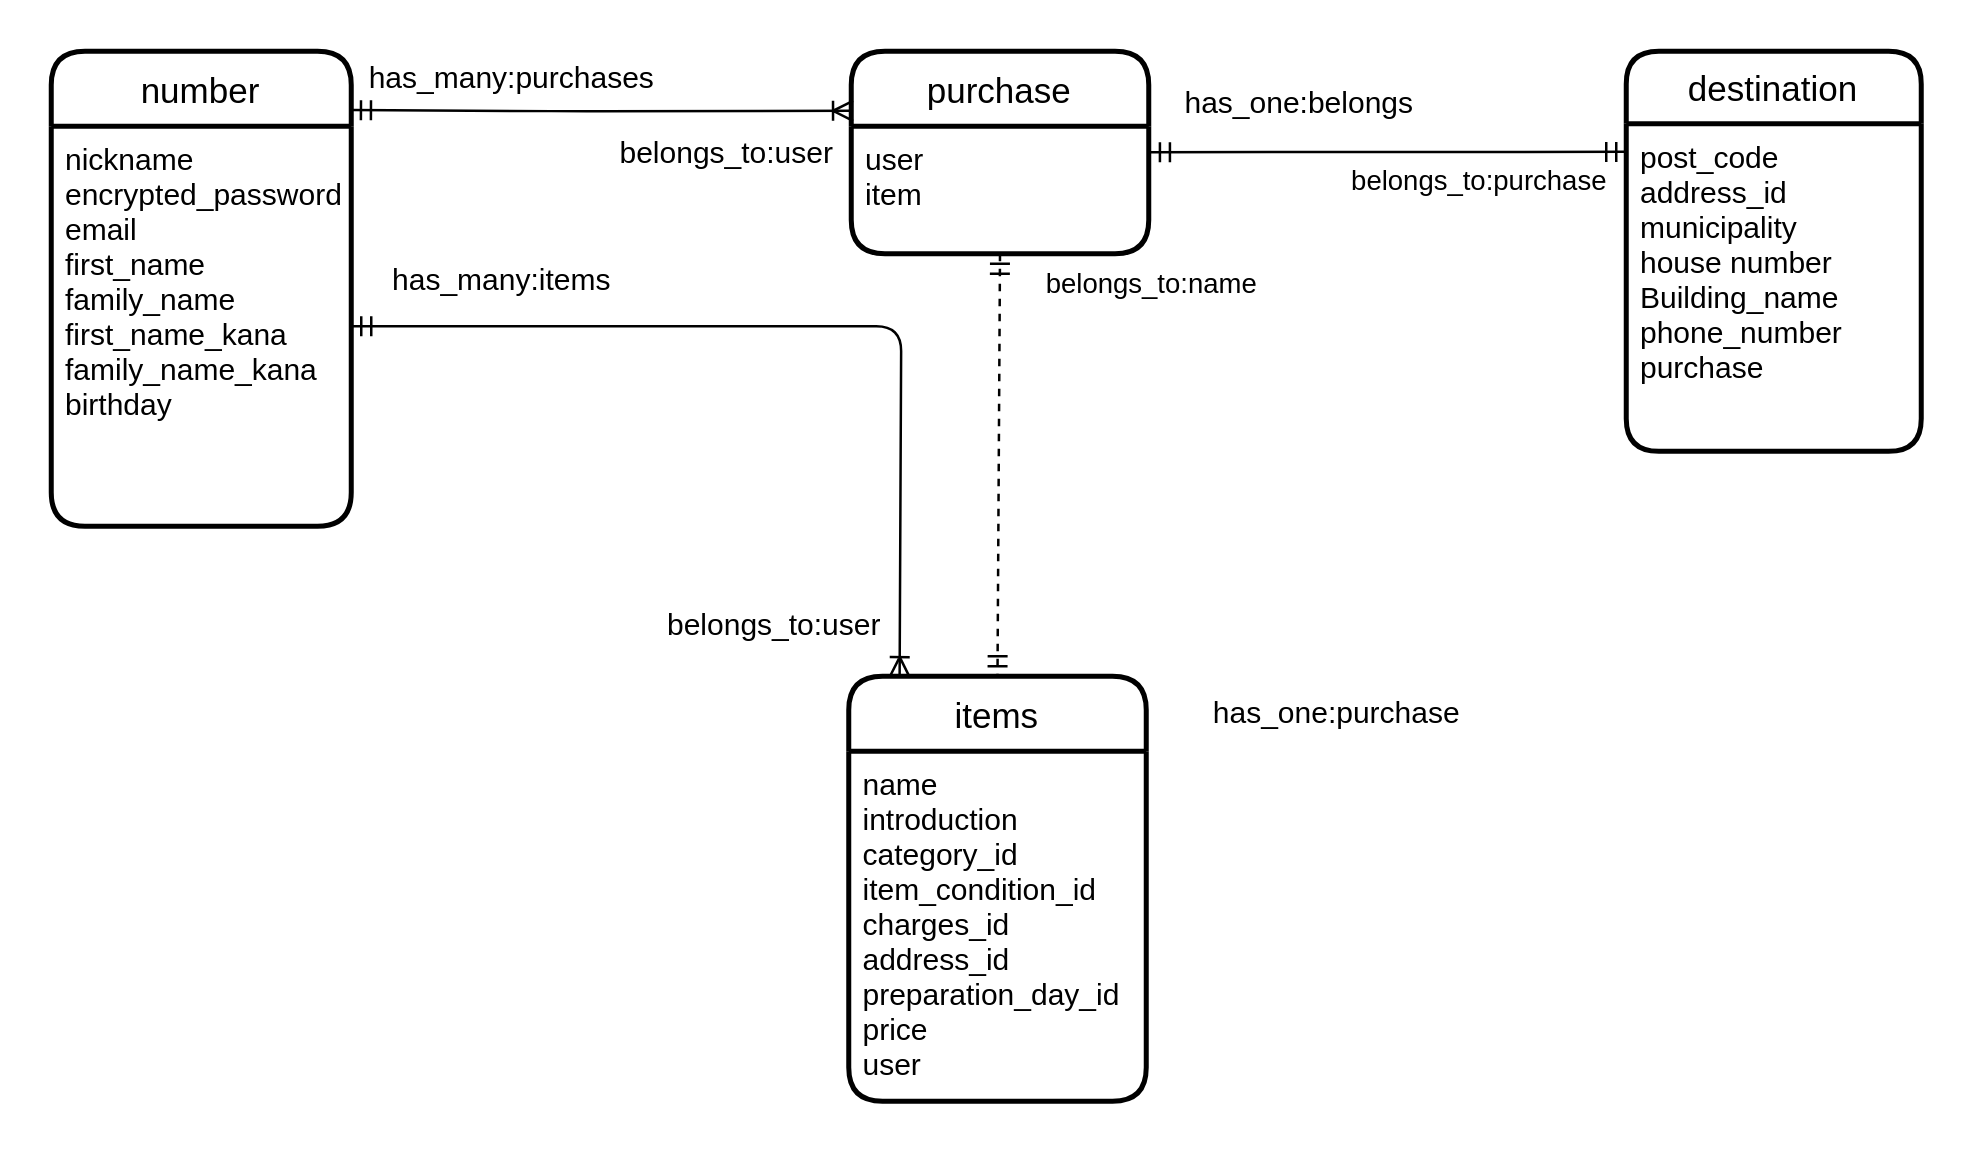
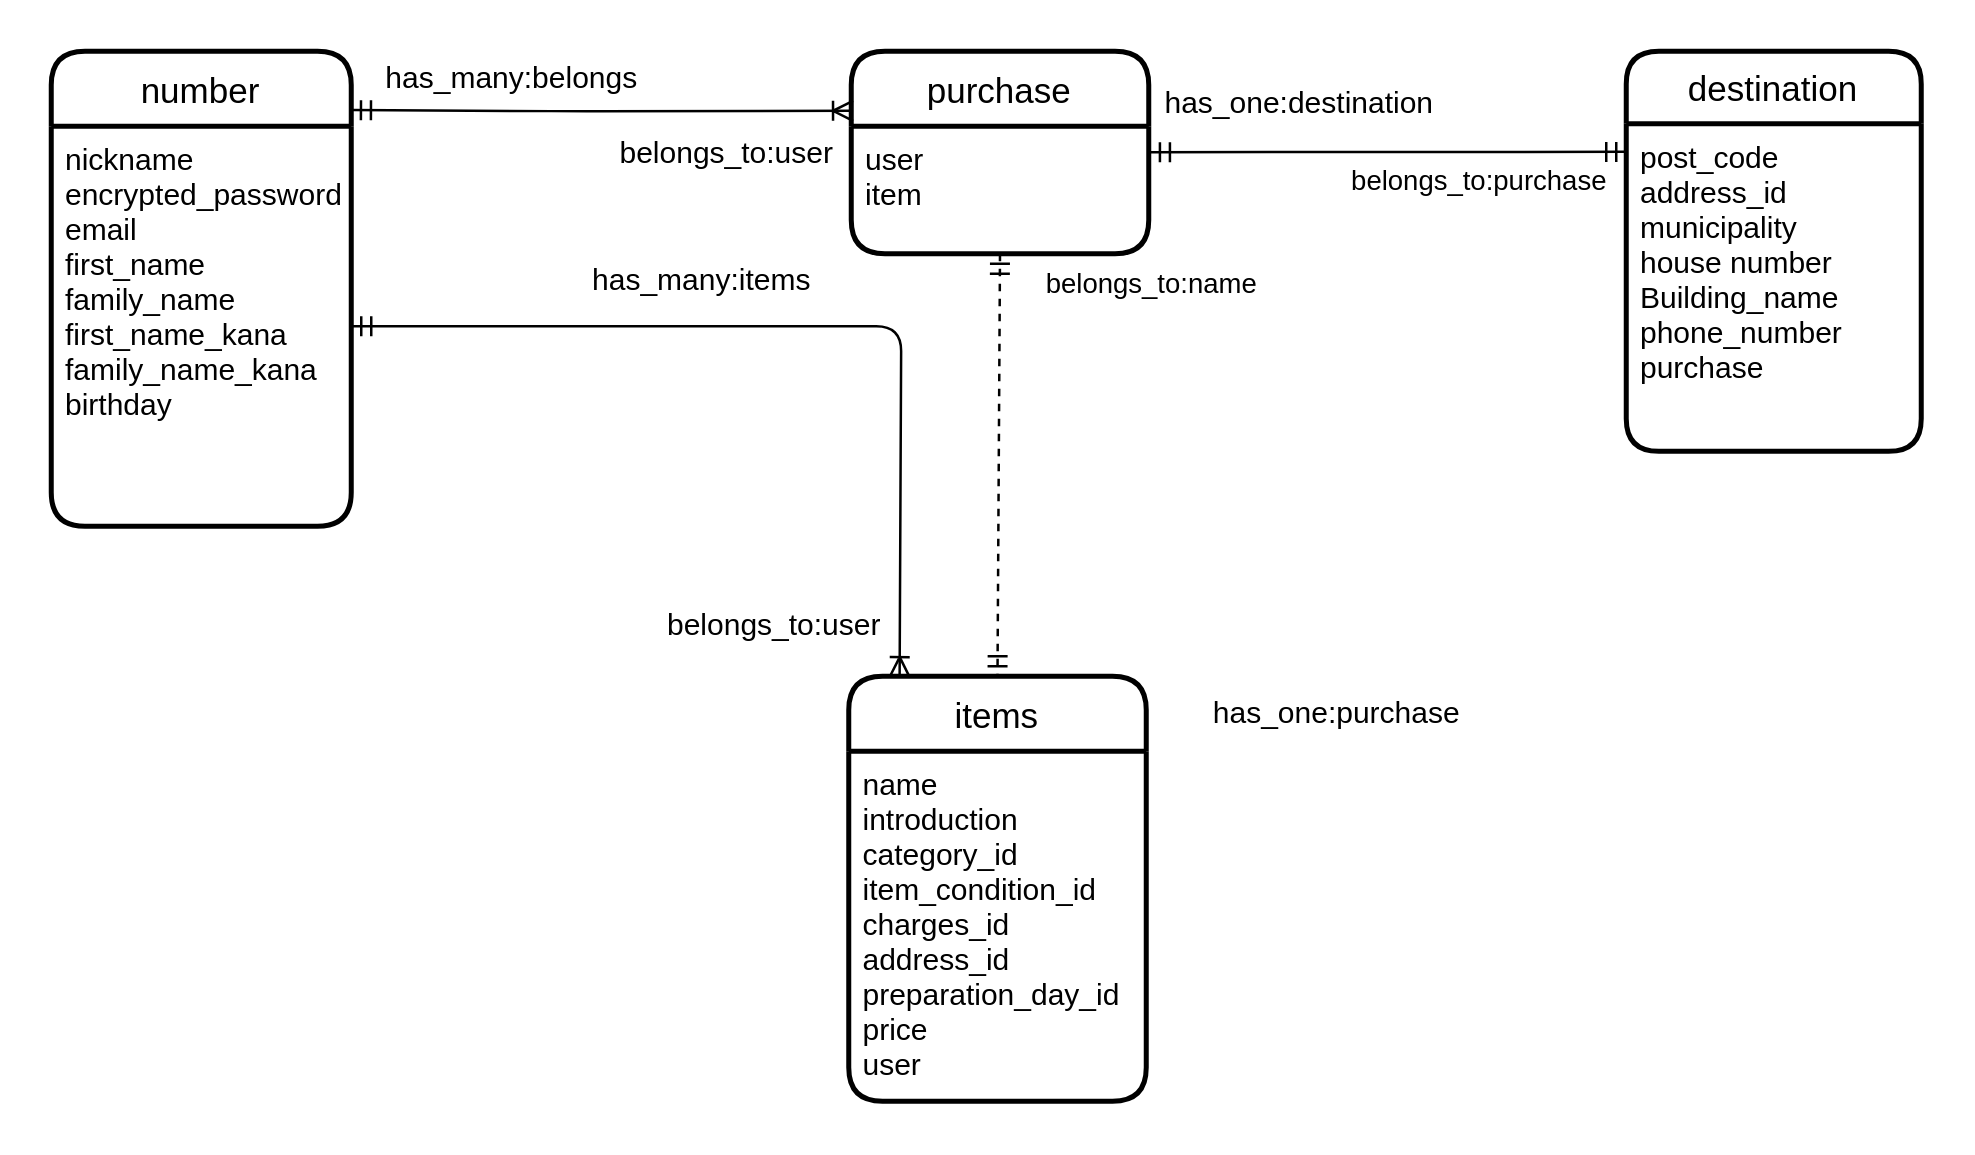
node "has_many:purchases": label "has_many:purchases" -> "has_many:belongs"
node "has_one:belongs": label "has_one:belongs" -> "has_one:destination"
node "has_many:items": moved (501, 281) -> (701, 281)
